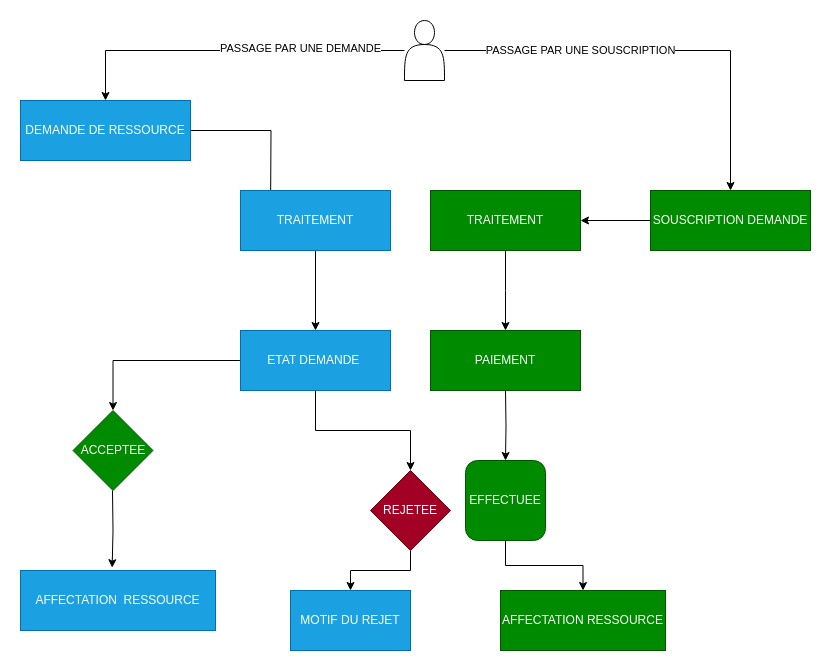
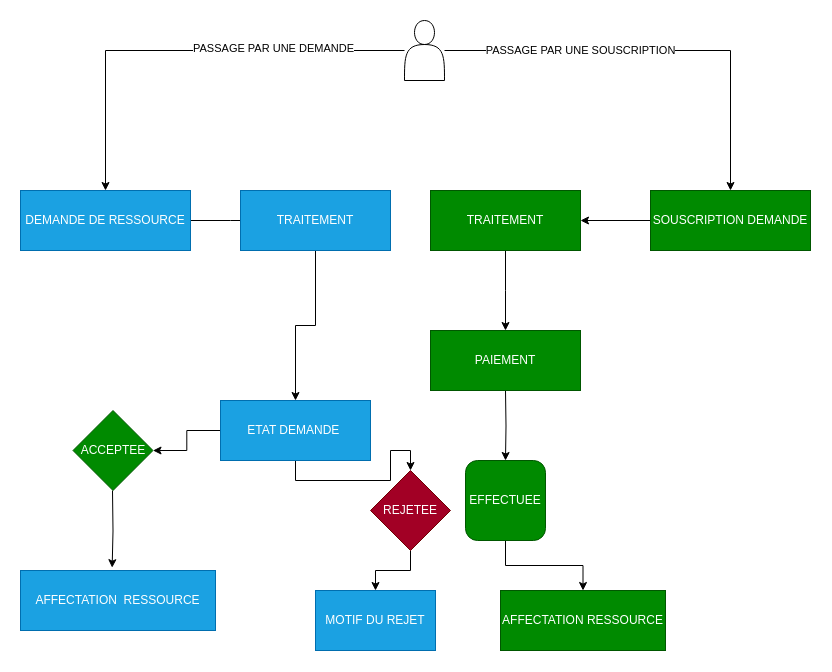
node "DEMANDE DE RESSOURCE": moved (106, 131) -> (106, 221)
node "ETAT DEMANDE": moved (316, 361) -> (296, 431)
node "MOTIF DU REJET": moved (351, 621) -> (376, 621)
